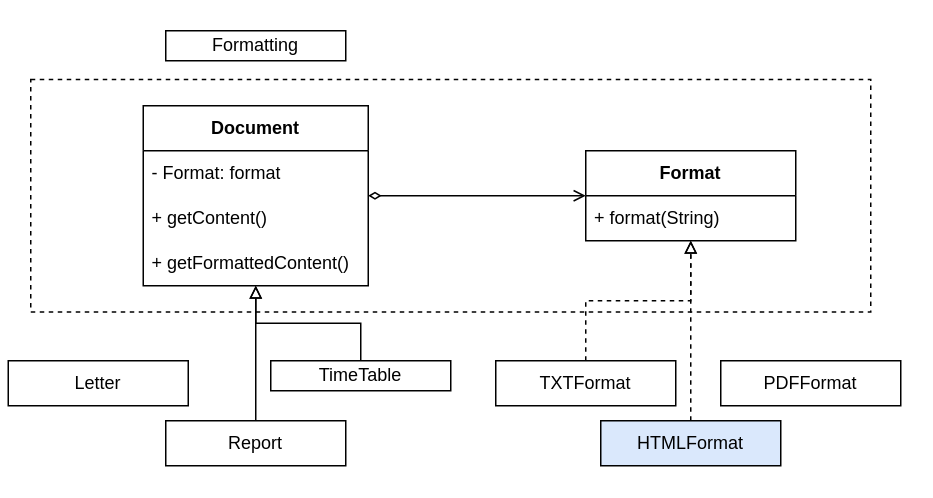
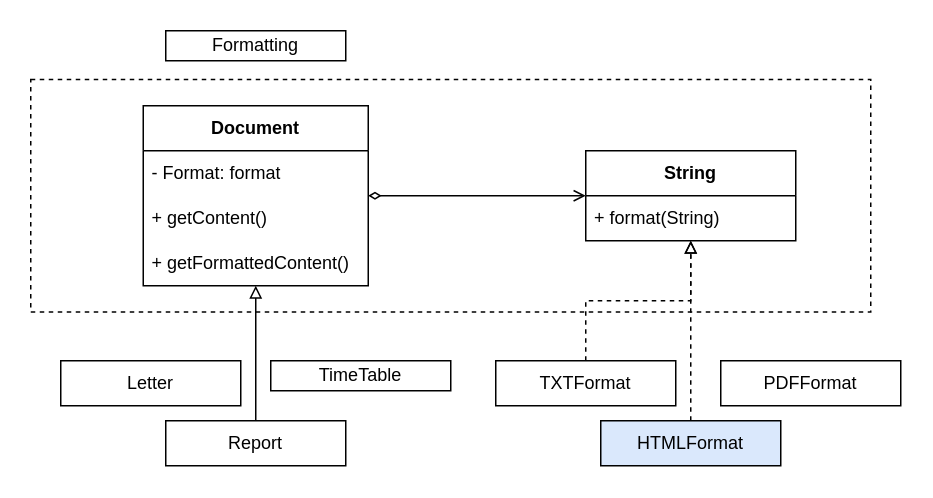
node "Format": label "Format" -> "String"
edge "TimeTable" -> "Document": removed
node "Letter": moved (98, 383) -> (151, 383)
